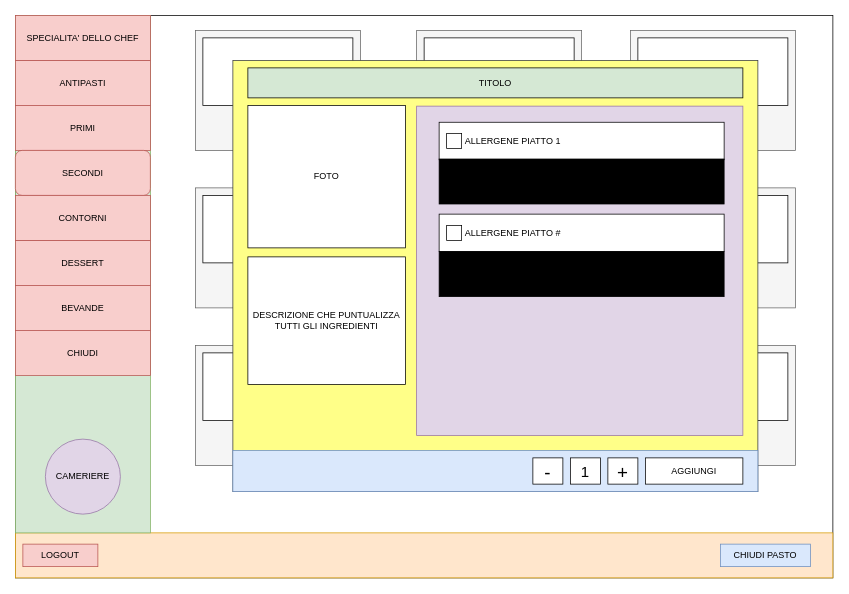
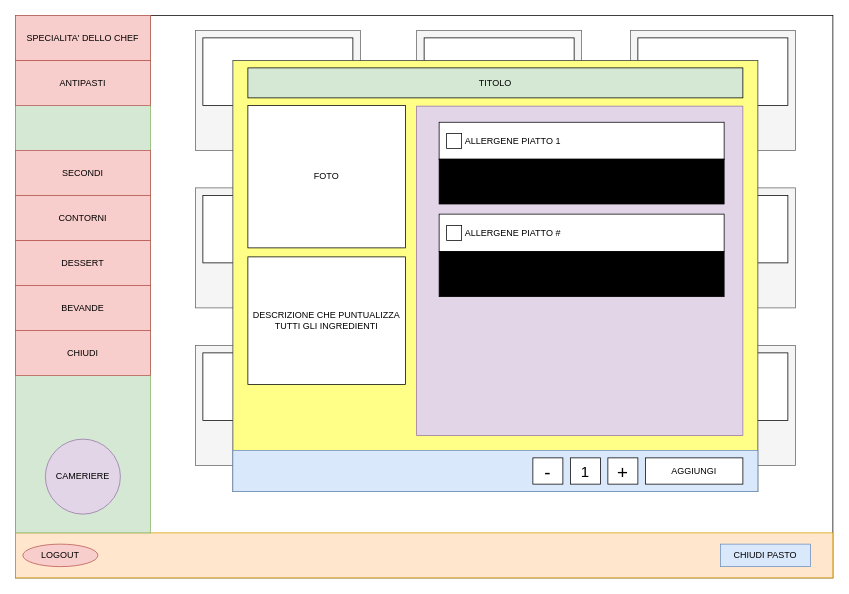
node "PRIMI": removed
node "SECONDI": shape rounded rectangle -> rectangle
node "LOGOUT": shape rectangle -> ellipse
